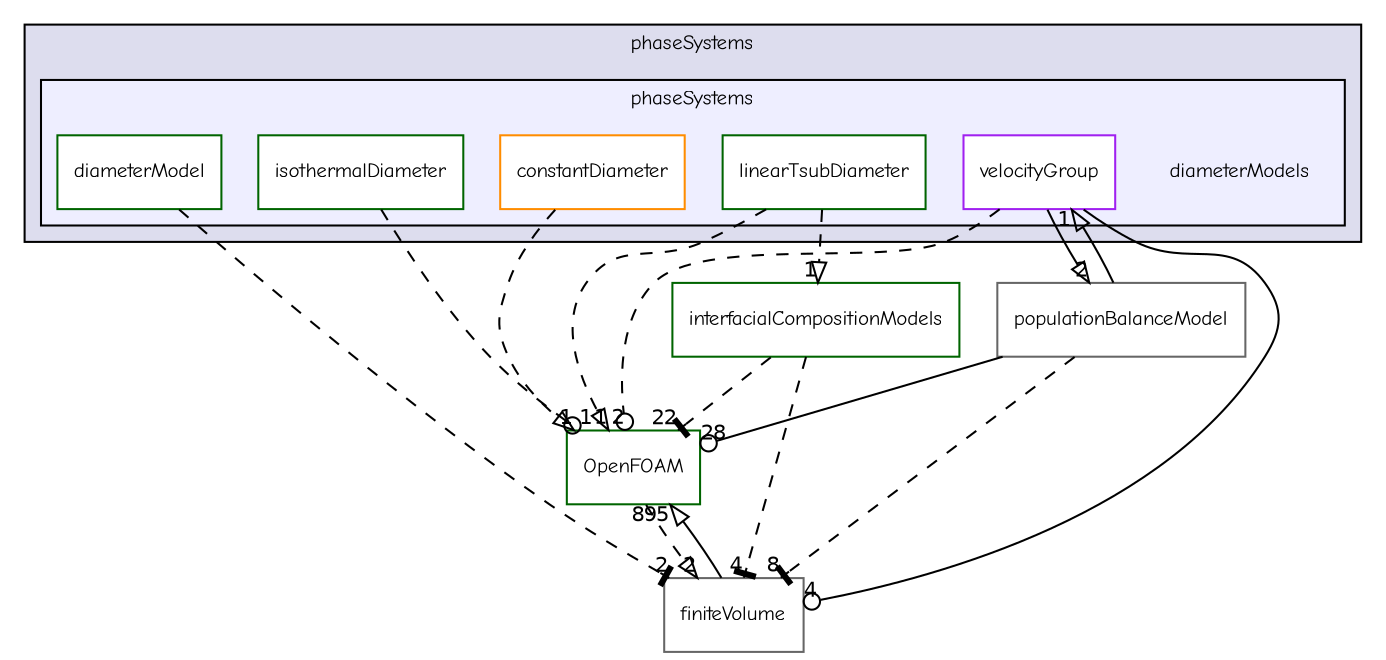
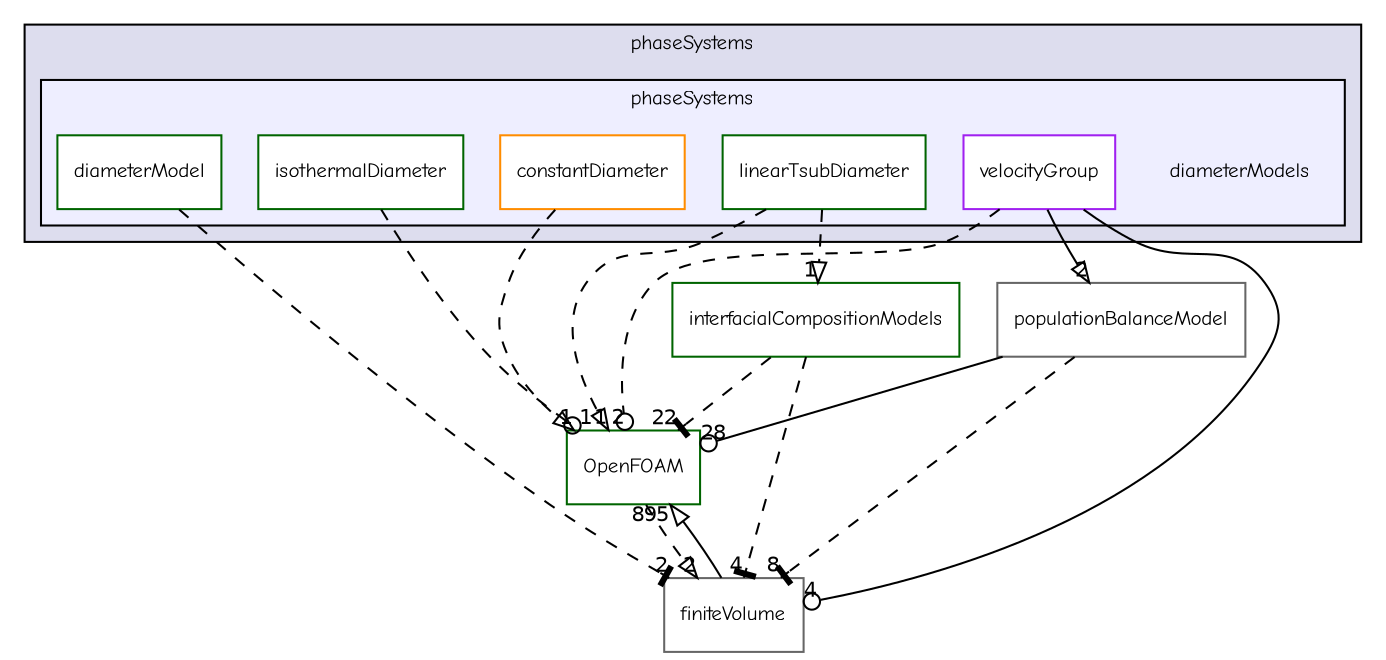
edge "populationBalanceModel" -> "velocityGroup": removed
